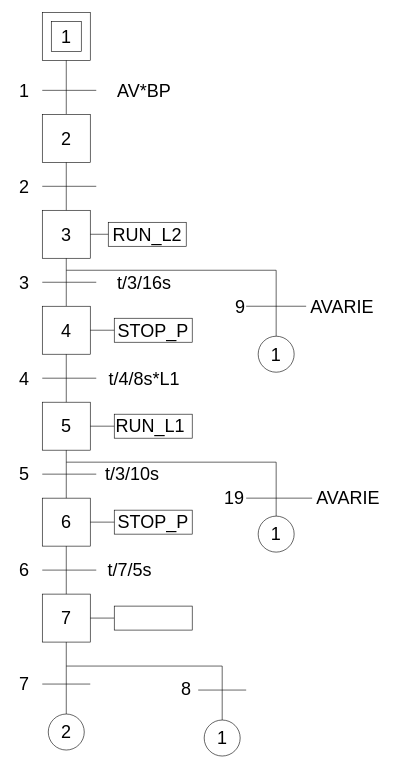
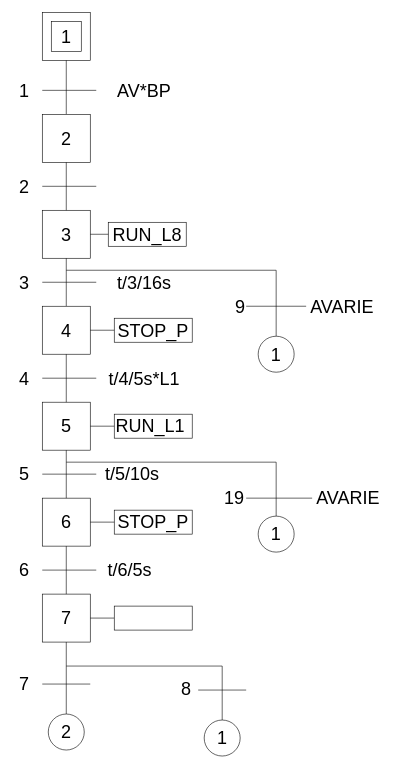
node "RUN_L2": label "RUN_L2" -> "RUN_L8"
node "t/4/8s*L1": label "t/4/8s*L1" -> "t/4/5s*L1"
node "t/3/10s": label "t/3/10s" -> "t/5/10s"
node "t/7/5s": label "t/7/5s" -> "t/6/5s"
